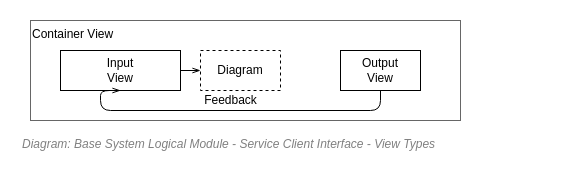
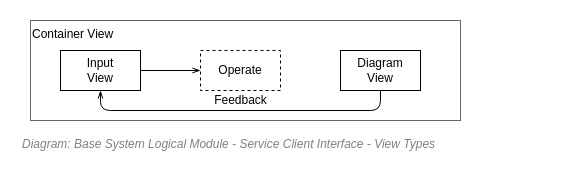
node "InputView": size 120x40 -> 80x40
node "Diagram": label "Diagram" -> "Operate"
node "OutputView": label "OutputView" -> "DiagramView"
